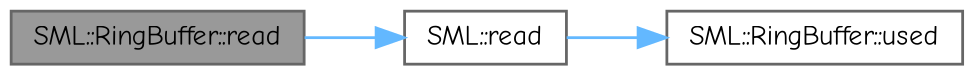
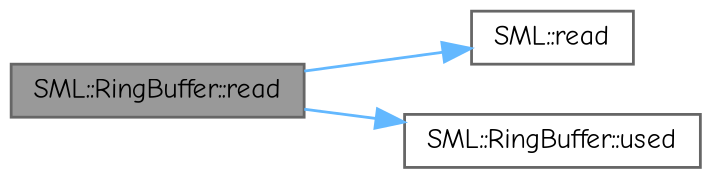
edge "SML::read" -> "SML::RingBuffer::used": now "SML::RingBuffer::read" -> "SML::RingBuffer::used"
